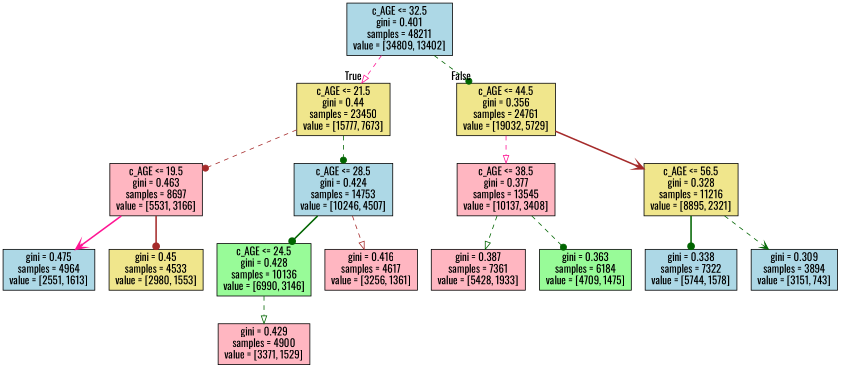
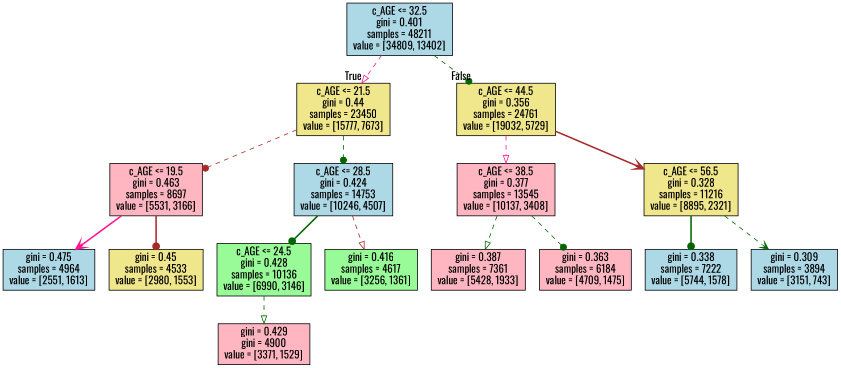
node "gini = 0.416 samples = 4617 value = [3256, 1361]": fillcolor lightpink -> palegreen
node "gini = 0.363 samples = 6184 value = [4709, 1475]": fillcolor palegreen -> lightpink
node "gini = 0.338 samples = 7322 value = [5744, 1578]": label "gini = 0.338 samples = 7322 value = [5744, 1578]" -> "gini = 0.338 samples = 7222 value = [5744, 1578]"
node "gini = 0.429 samples = 4900 value = [3371, 1529]": label "gini = 0.429 samples = 4900 value = [3371, 1529]" -> "gini = 0.429 gini = 4900 value = [3371, 1529]"
